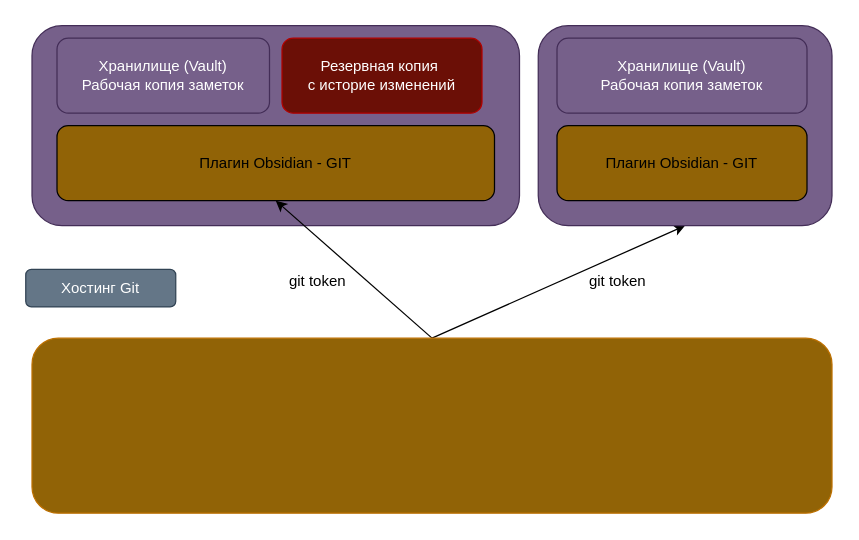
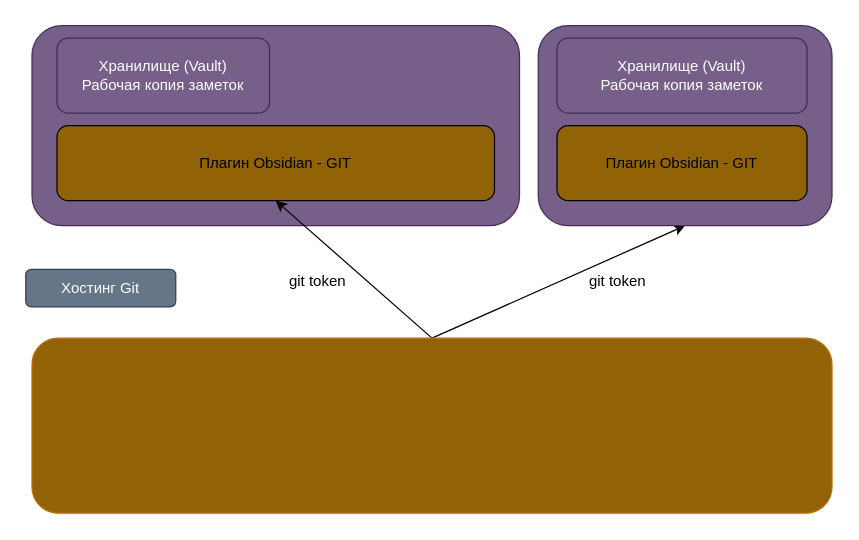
node "Резервная копия с историе изменений": removed
